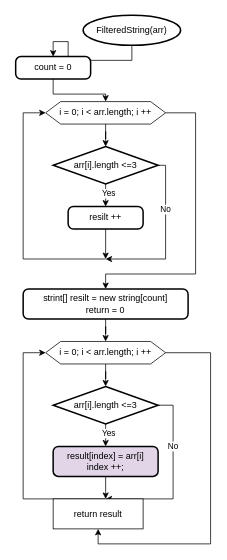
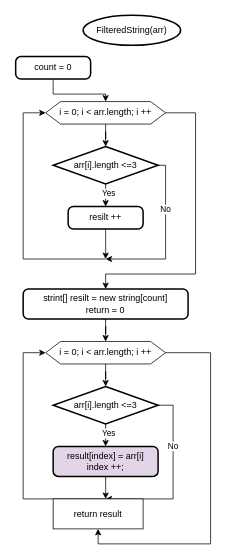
edge "FilteredString(arr)" -> "count = 0": removed
